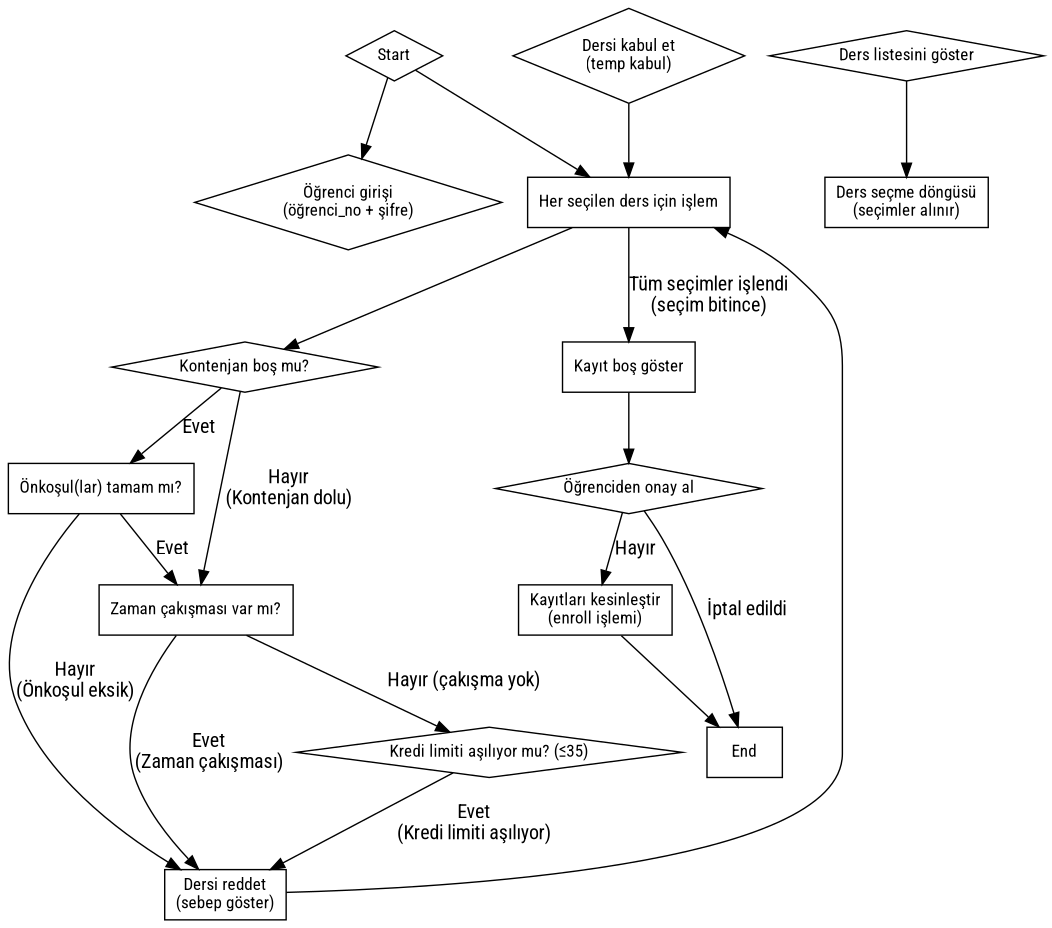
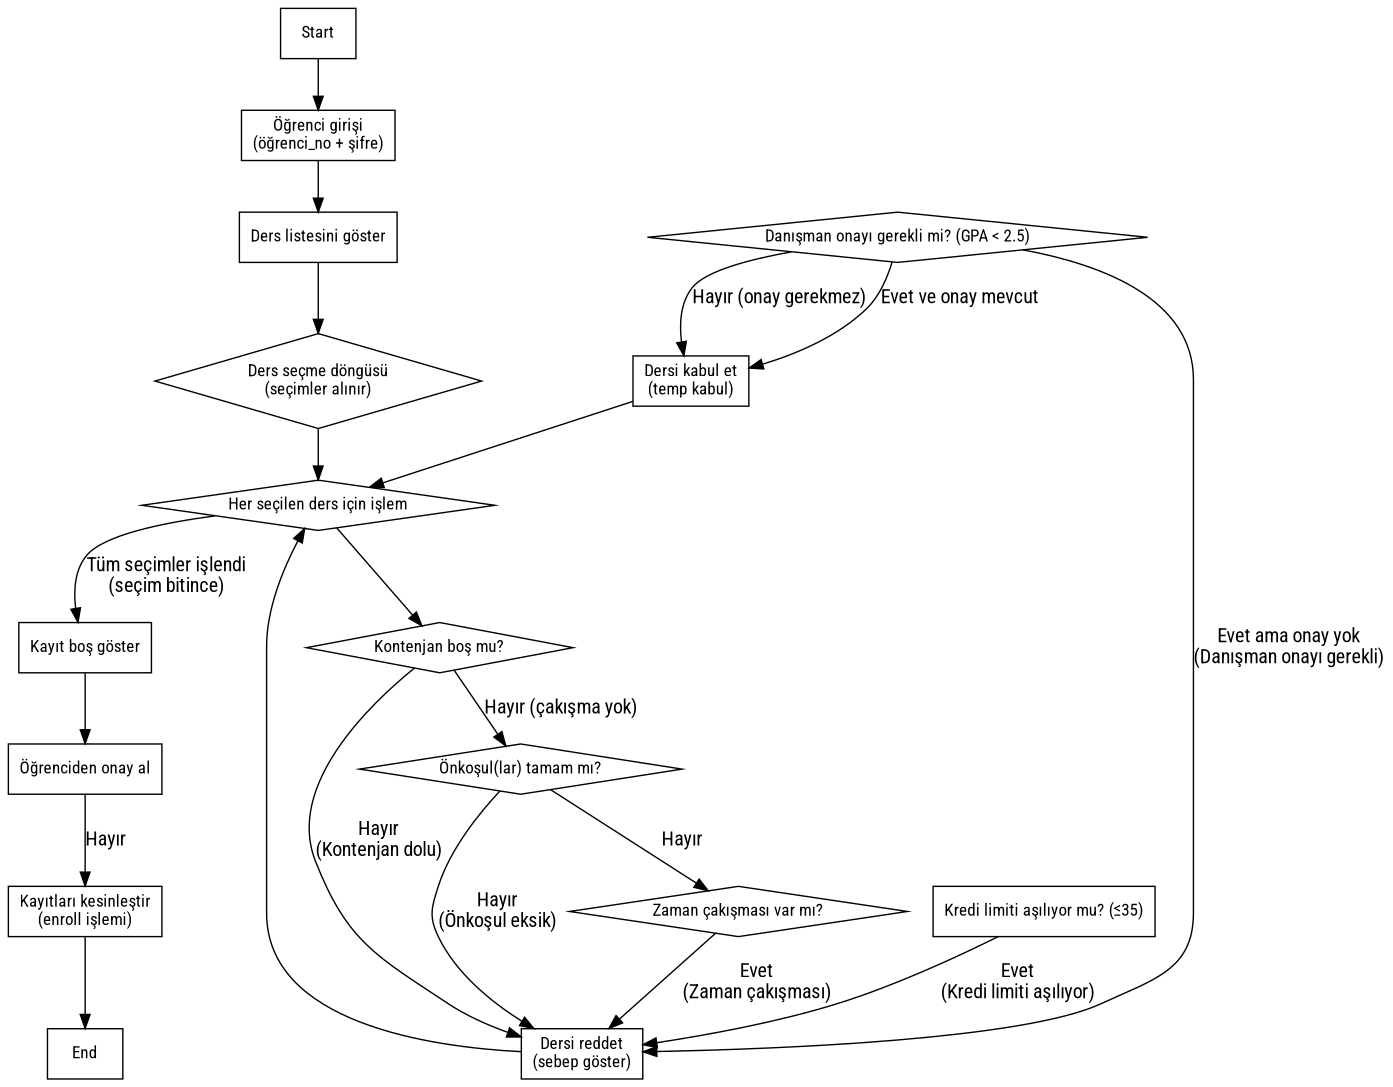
node "Start": shape diamond -> box
node "Dersi kabul et (temp kabul)": shape diamond -> box
node "Ders listesini göster": shape diamond -> box
edge "Start" -> "Her seçilen ders için işlem": now "Ders seçme döngüsü (seçimler alınır)" -> "Her seçilen ders için işlem"
edge "Öğrenci girişi (öğrenci_no + şifre)" -> "Ders listesini göster": added
node "Öğrenci girişi (öğrenci_no + şifre)": shape diamond -> box
node "Her seçilen ders için işlem": shape box -> diamond
node "Ders seçme döngüsü (seçimler alınır)": shape box -> diamond
node "Danışman onayı gerekli mi? (GPA < 2.5)": added
edge "Kontenjan boş mu?" -> "Önkoşul(lar) tamam mı?": label "Evet" -> "Hayır (çakışma yok)"
edge "Kontenjan boş mu?" -> "Zaman çakışması var mı?": now "Kontenjan boş mu?" -> "Dersi reddet (sebep göster)"
node "Önkoşul(lar) tamam mı?": shape box -> diamond
node "Öğrenciden onay al": shape diamond -> box
edge "Önkoşul(lar) tamam mı?" -> "Zaman çakışması var mı?": label "Evet" -> "Hayır"
edge "Öğrenciden onay al" -> "End": removed, label "İptal edildi"
node "Zaman çakışması var mı?": shape box -> diamond
edge "Zaman çakışması var mı?" -> "Kredi limiti aşılıyor mu? (≤35)": removed, label "Hayır (çakışma yok)"
node "Kredi limiti aşılıyor mu? (≤35)": shape diamond -> box
